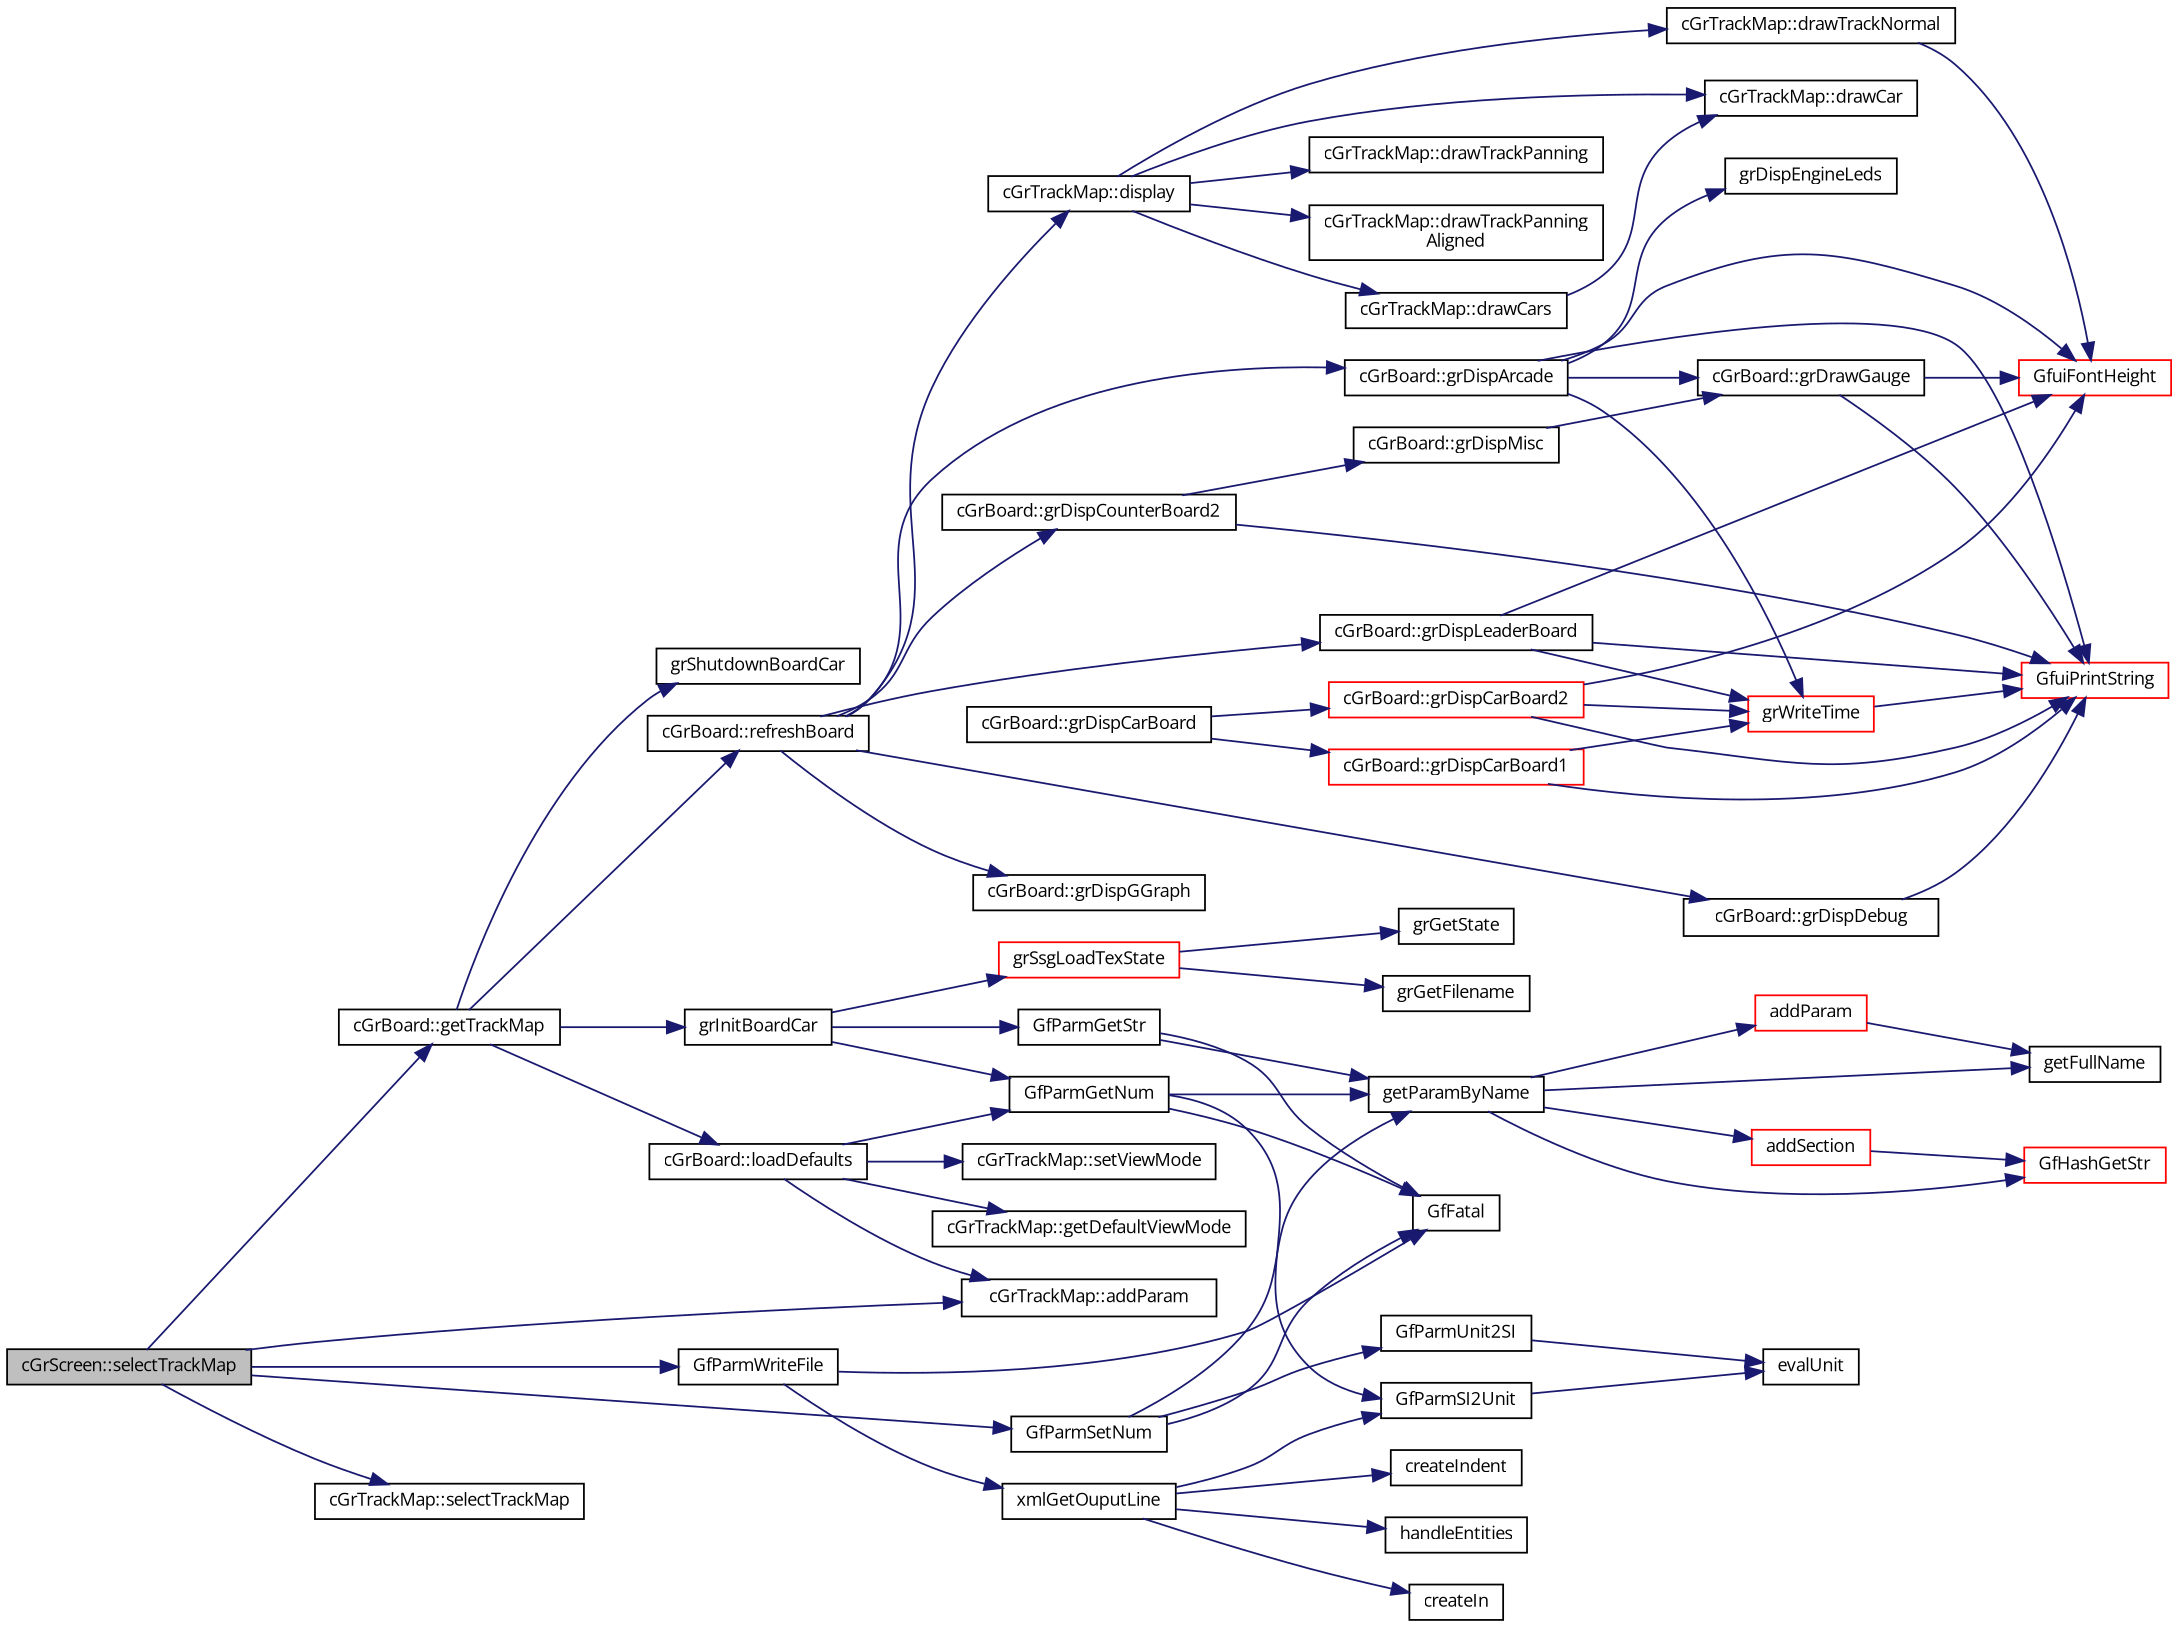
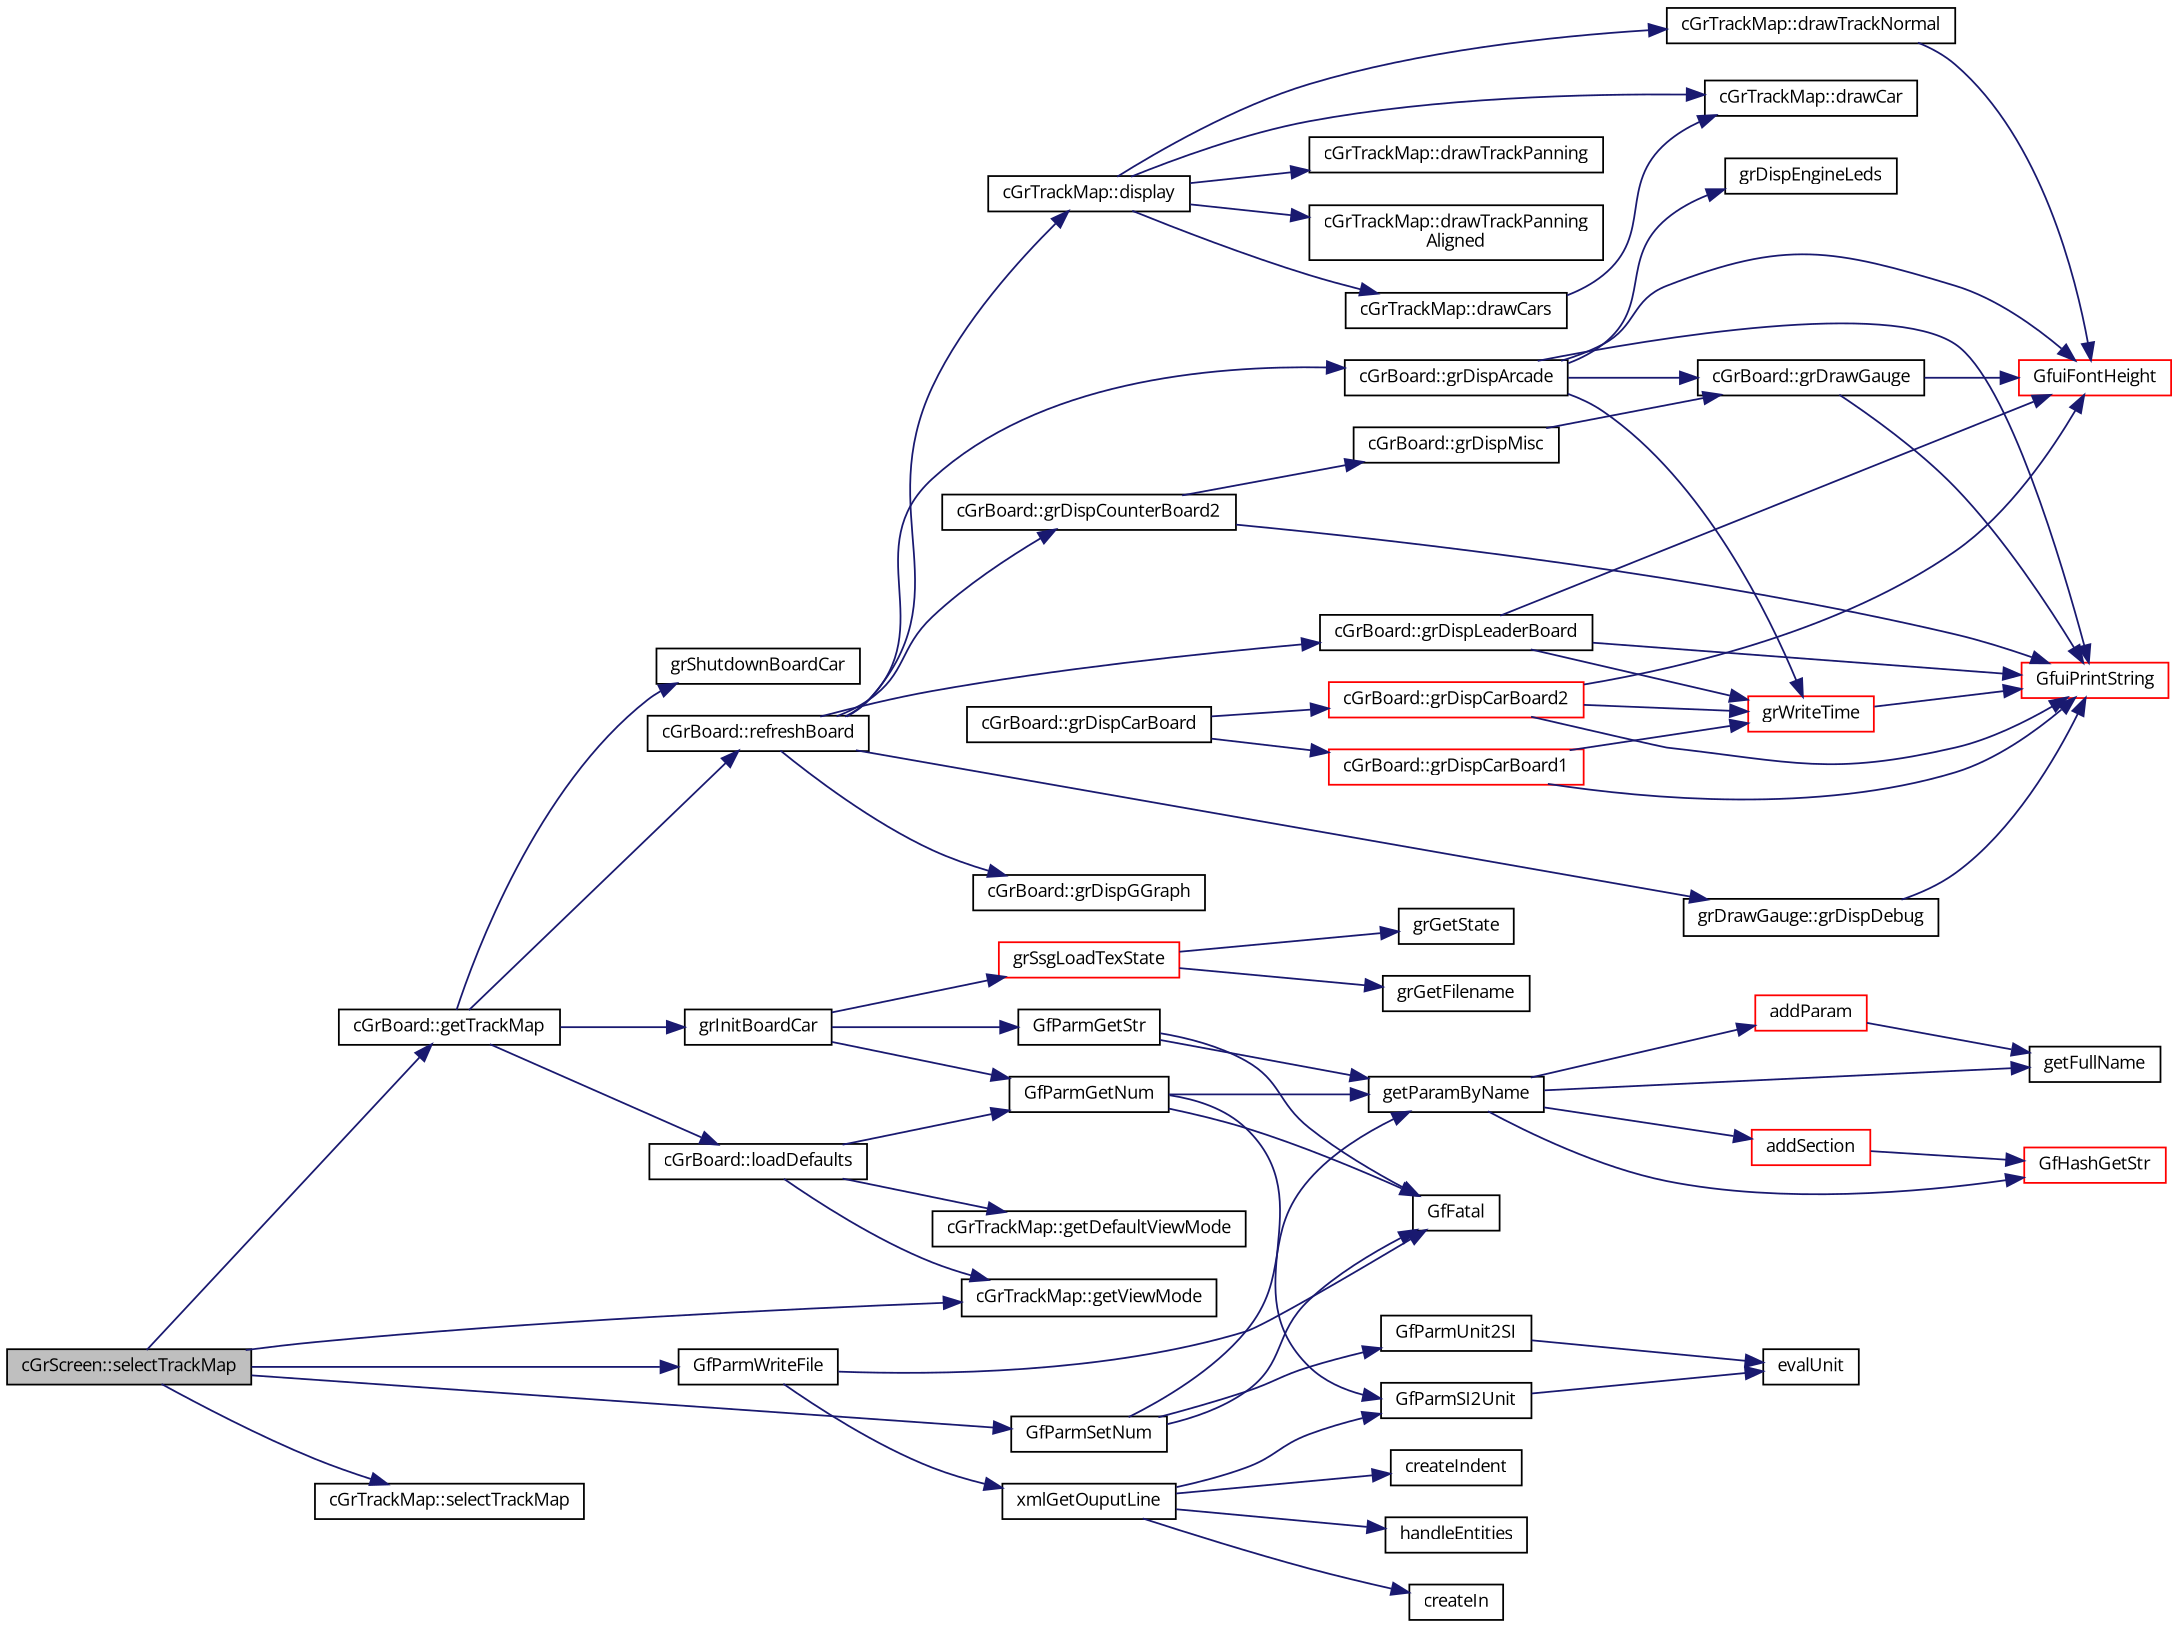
node "cGrBoard::grDispDebug": label "cGrBoard::grDispDebug" -> "grDrawGauge::grDispDebug"
node "cGrTrackMap::setViewMode": removed
node "cGrTrackMap::addParam": label "cGrTrackMap::addParam" -> "cGrTrackMap::getViewMode"
